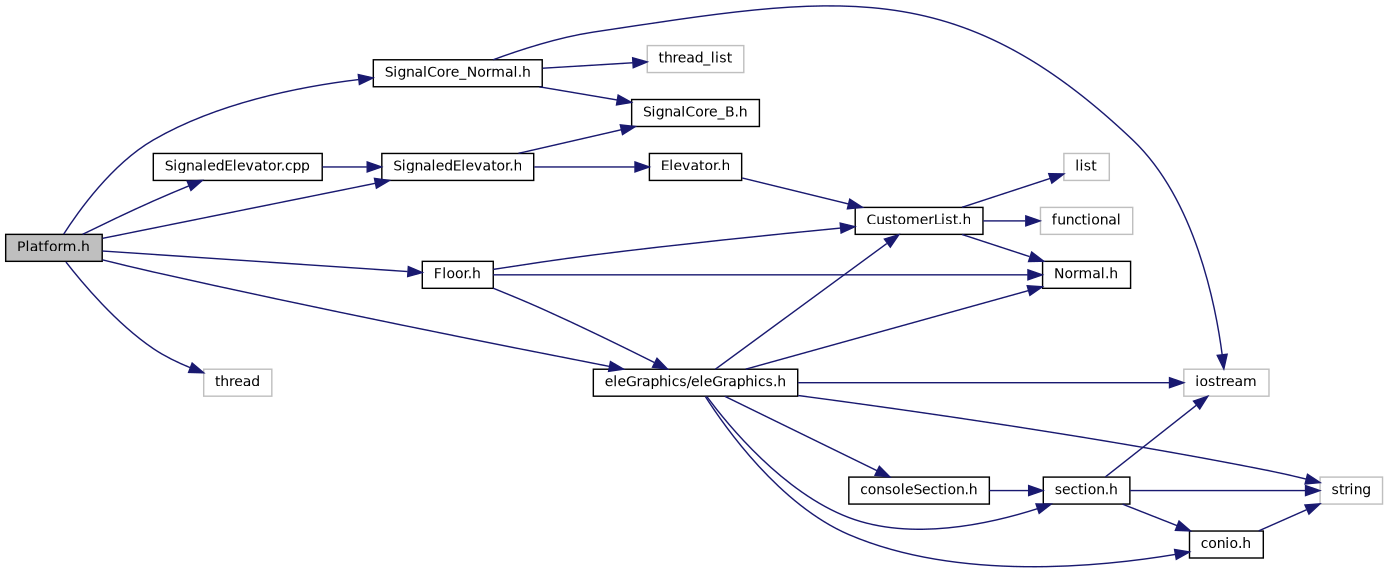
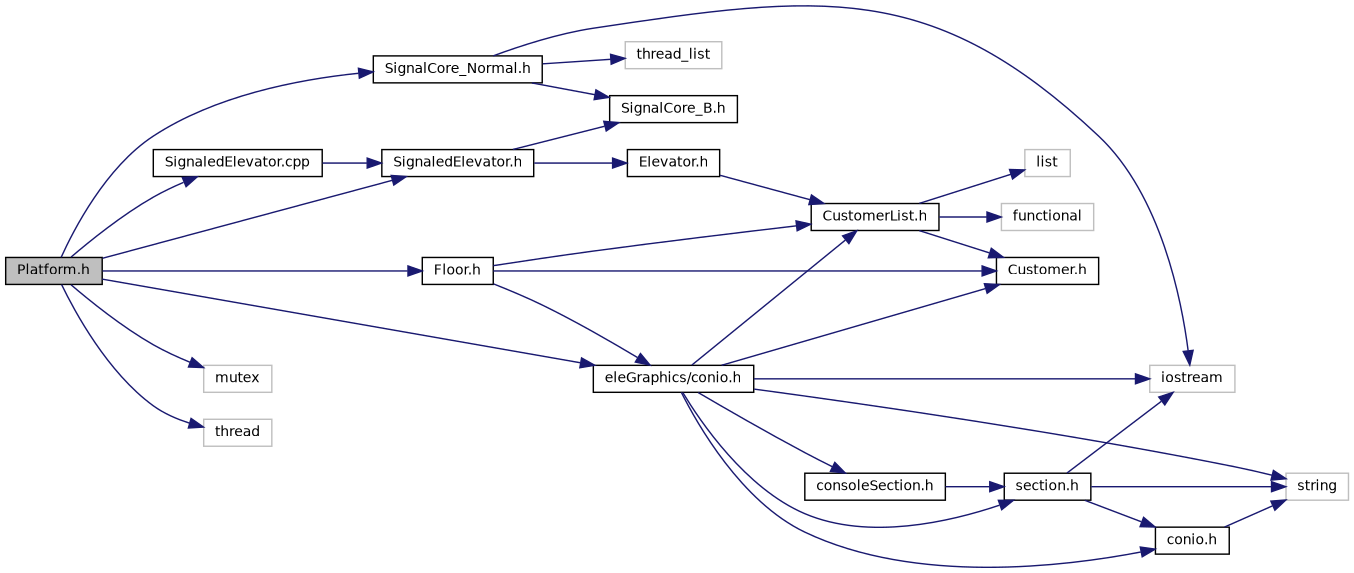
node "Normal.h": label "Normal.h" -> "Customer.h"
node "mutex": added
node "eleGraphics/eleGraphics.h": label "eleGraphics/eleGraphics.h" -> "eleGraphics/conio.h"
